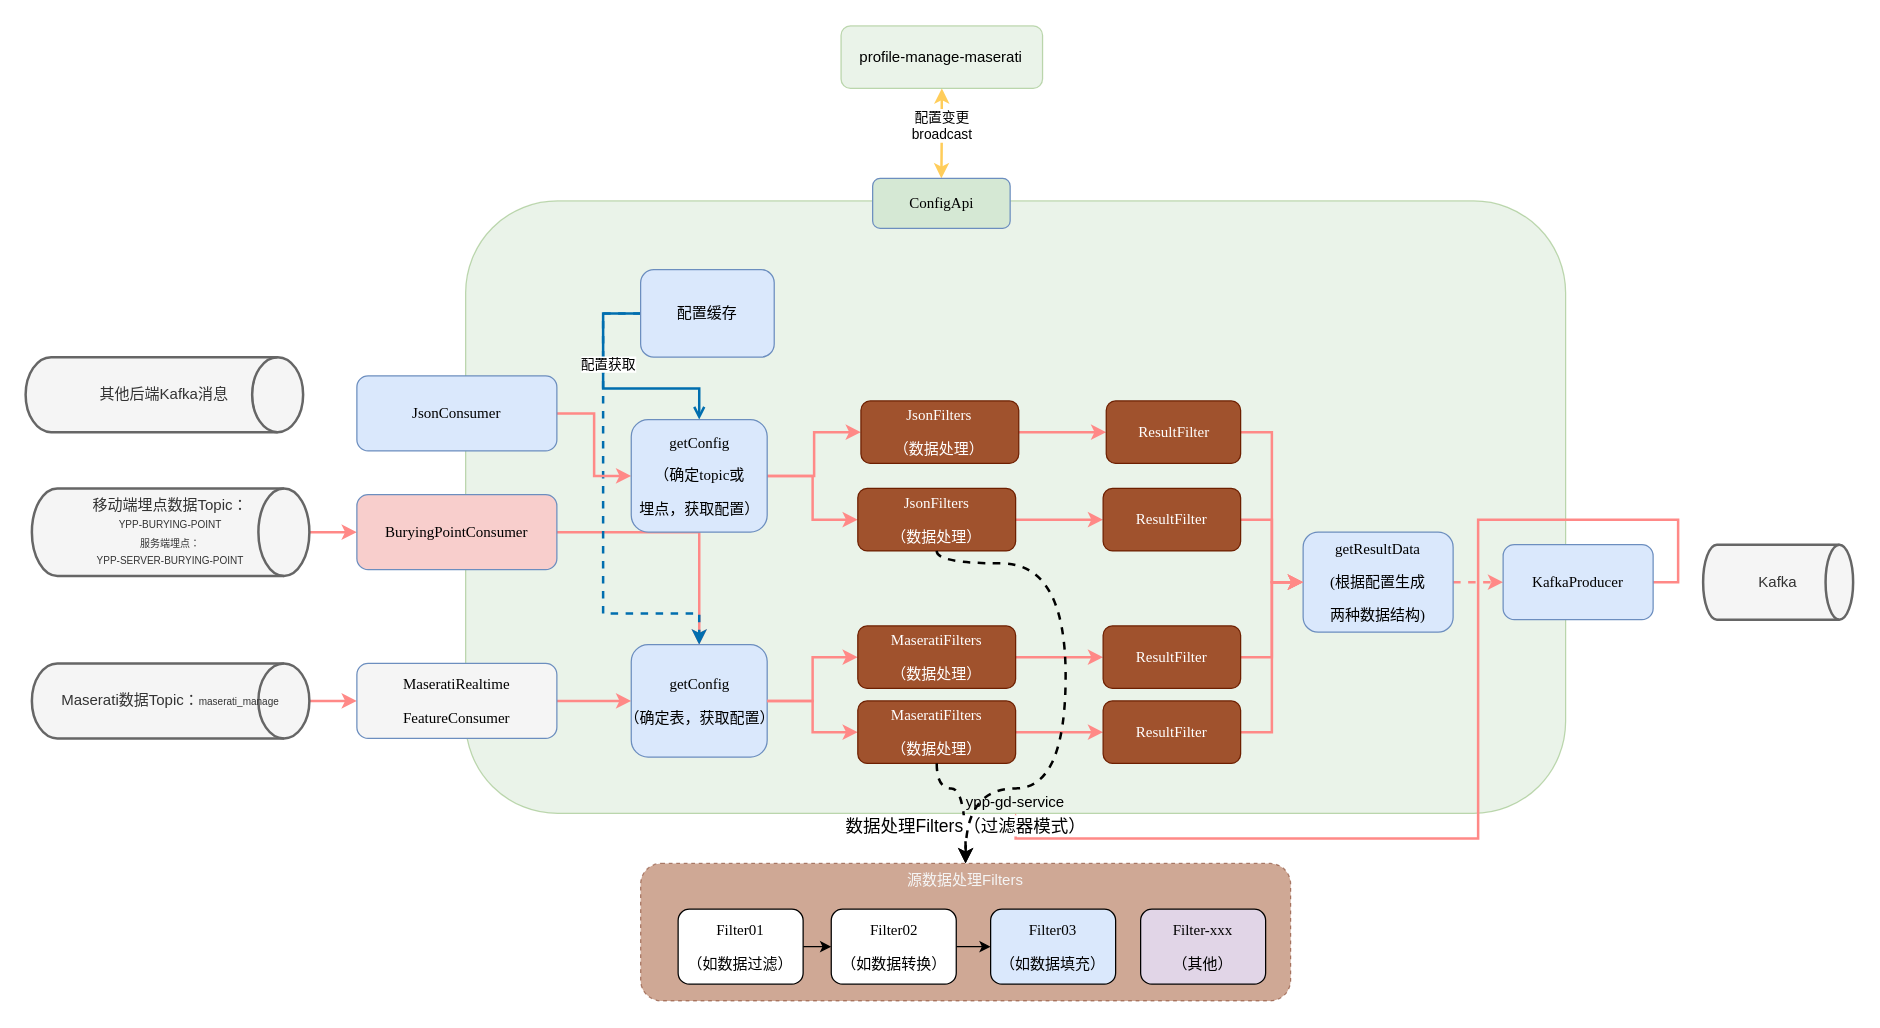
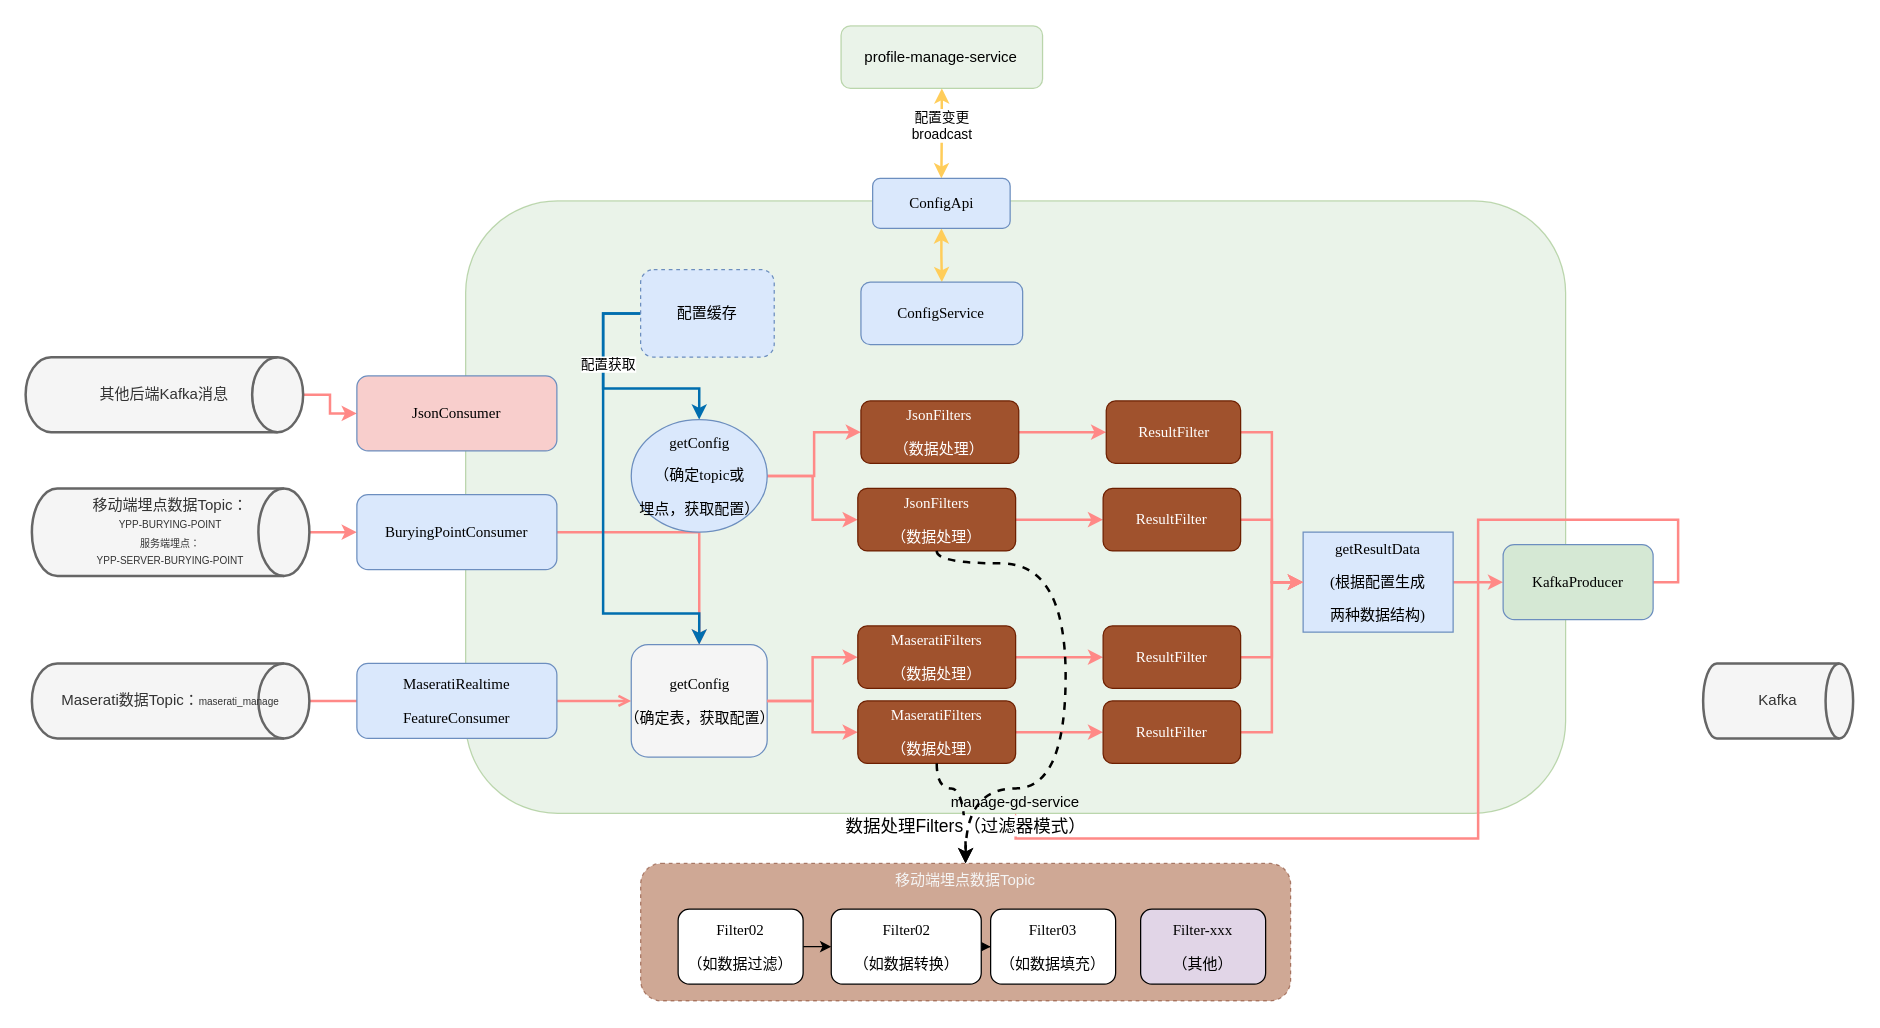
node "profile-manage-maserati": label "profile-manage-maserati" -> "profile-manage-service"
node "ConfigApi": fillcolor #d5e8d4 -> #dae8fc
edge "ConfigApi" -- "ConfigService": added
node "配置缓存": style solid -> dashed
node "ConfigService": added
edge "其他后端Kafka消息" -> "JsonConsumer": added
edge "配置缓存" -> "getConfig（确定topic或埋点，获取配置）": arrowhead open -> classic
node "JsonConsumer": fillcolor #dae8fc -> #f8cecc
edge "JsonConsumer" -> "getConfig（确定topic或埋点，获取配置）": removed
node "getConfig（确定topic或埋点，获取配置）": shape rounded rectangle -> ellipse
node "BuryingPointConsumer": fillcolor #f8cecc -> #dae8fc
node "getResultData(根据配置生成两种数据结构)": shape rounded rectangle -> rectangle
edge "getResultData(根据配置生成两种数据结构)" -> "KafkaProducer": style dashed -> solid
node "KafkaProducer": fillcolor #dae8fc -> #d5e8d4
node "Kafka": moved (1778, 582) -> (1778, 701)
edge "配置缓存" -> "getConfig（确定表，获取配置）": style dashed -> solid
edge "Maserati数据Topic：maserati_manage" -> "MaseratiRealtimeFeatureConsumer": arrowhead classic -> none
node "MaseratiRealtimeFeatureConsumer": fillcolor #f5f5f5 -> #dae8fc
edge "MaseratiRealtimeFeatureConsumer" -> "getConfig（确定表，获取配置）": arrowhead classic -> open
node "getConfig（确定表，获取配置）": fillcolor #dae8fc -> #f5f5f5
node "ypp-gd-service": label "ypp-gd-service" -> "manage-gd-service"
node "源数据处理Filters": label "源数据处理Filters" -> "移动端埋点数据Topic"
node "Filter02（如数据转换）": size 125x75 -> 150x75
node "Filter03（如数据填充）": fillcolor #dae8fc -> #ffffff
node "Filter01（如数据过滤）": label "Filter01（如数据过滤）" -> "Filter02（如数据过滤）"
